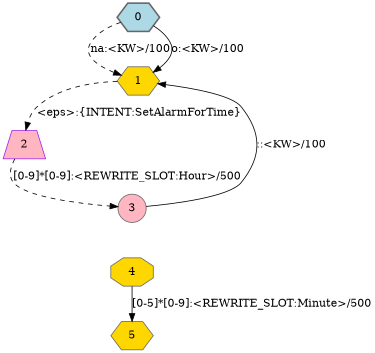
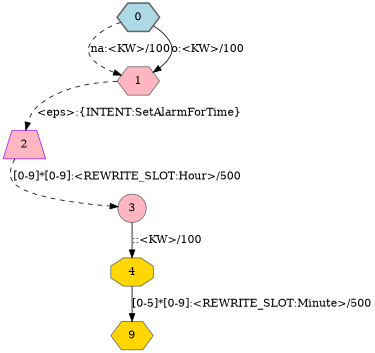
node "1": fillcolor gold -> lightpink
edge "3" -> "1": now "3" -> "4"
node "5": label "5" -> "9"
